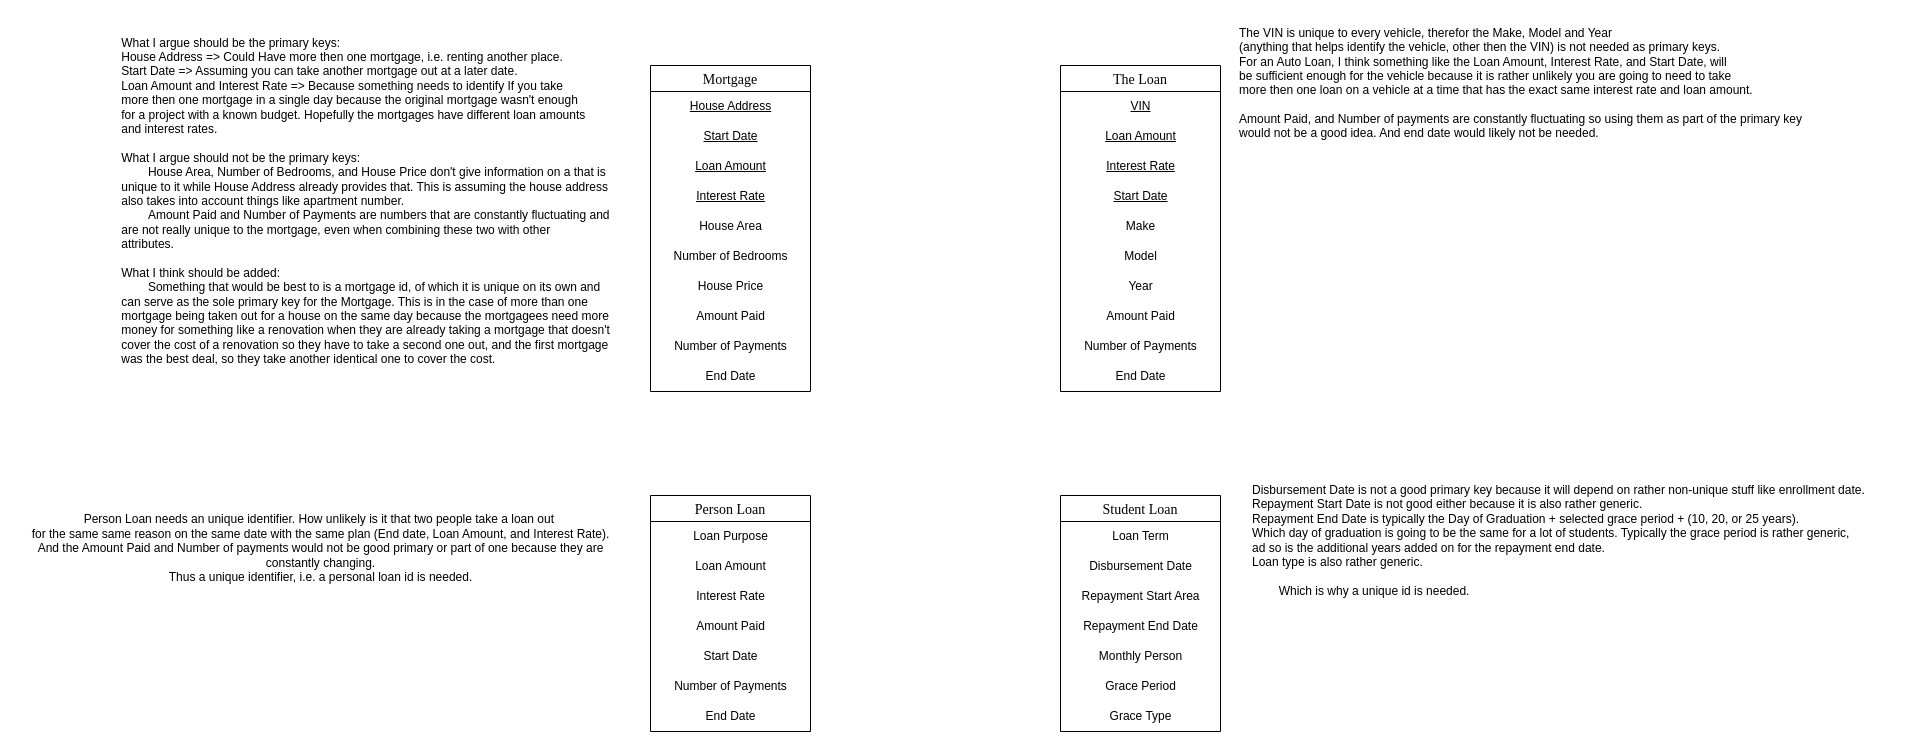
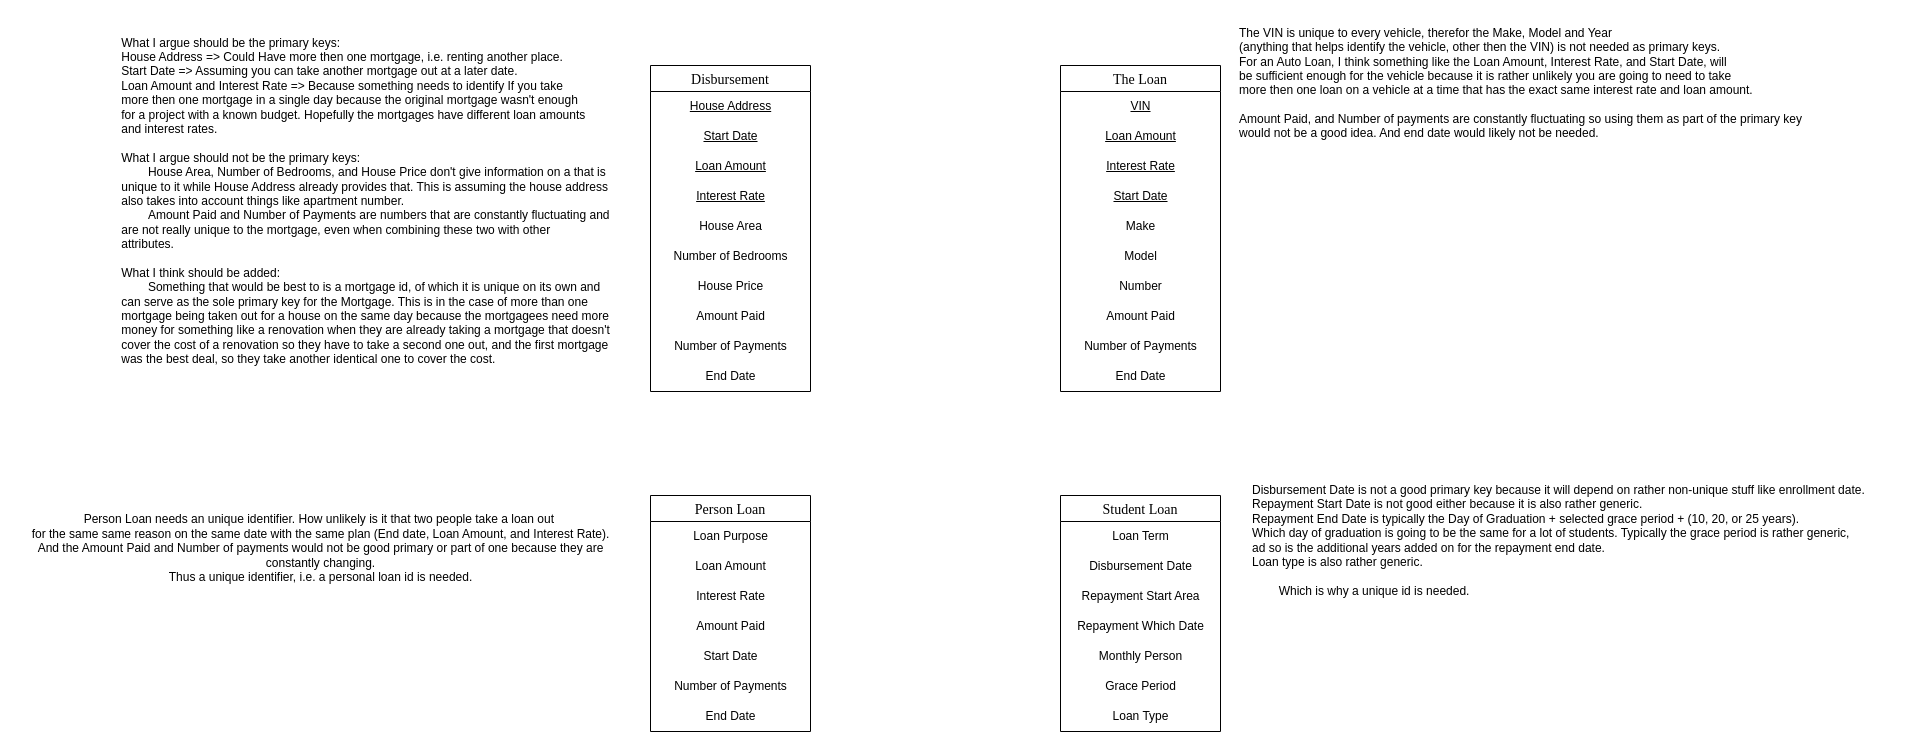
node "Mortgage": label "Mortgage" -> "Disbursement"
node "Year": label "Year" -> "Number"
node "Repayment End Date": label "Repayment End Date" -> "Repayment Which Date"
node "Grace Type": label "Grace Type" -> "Loan Type"
